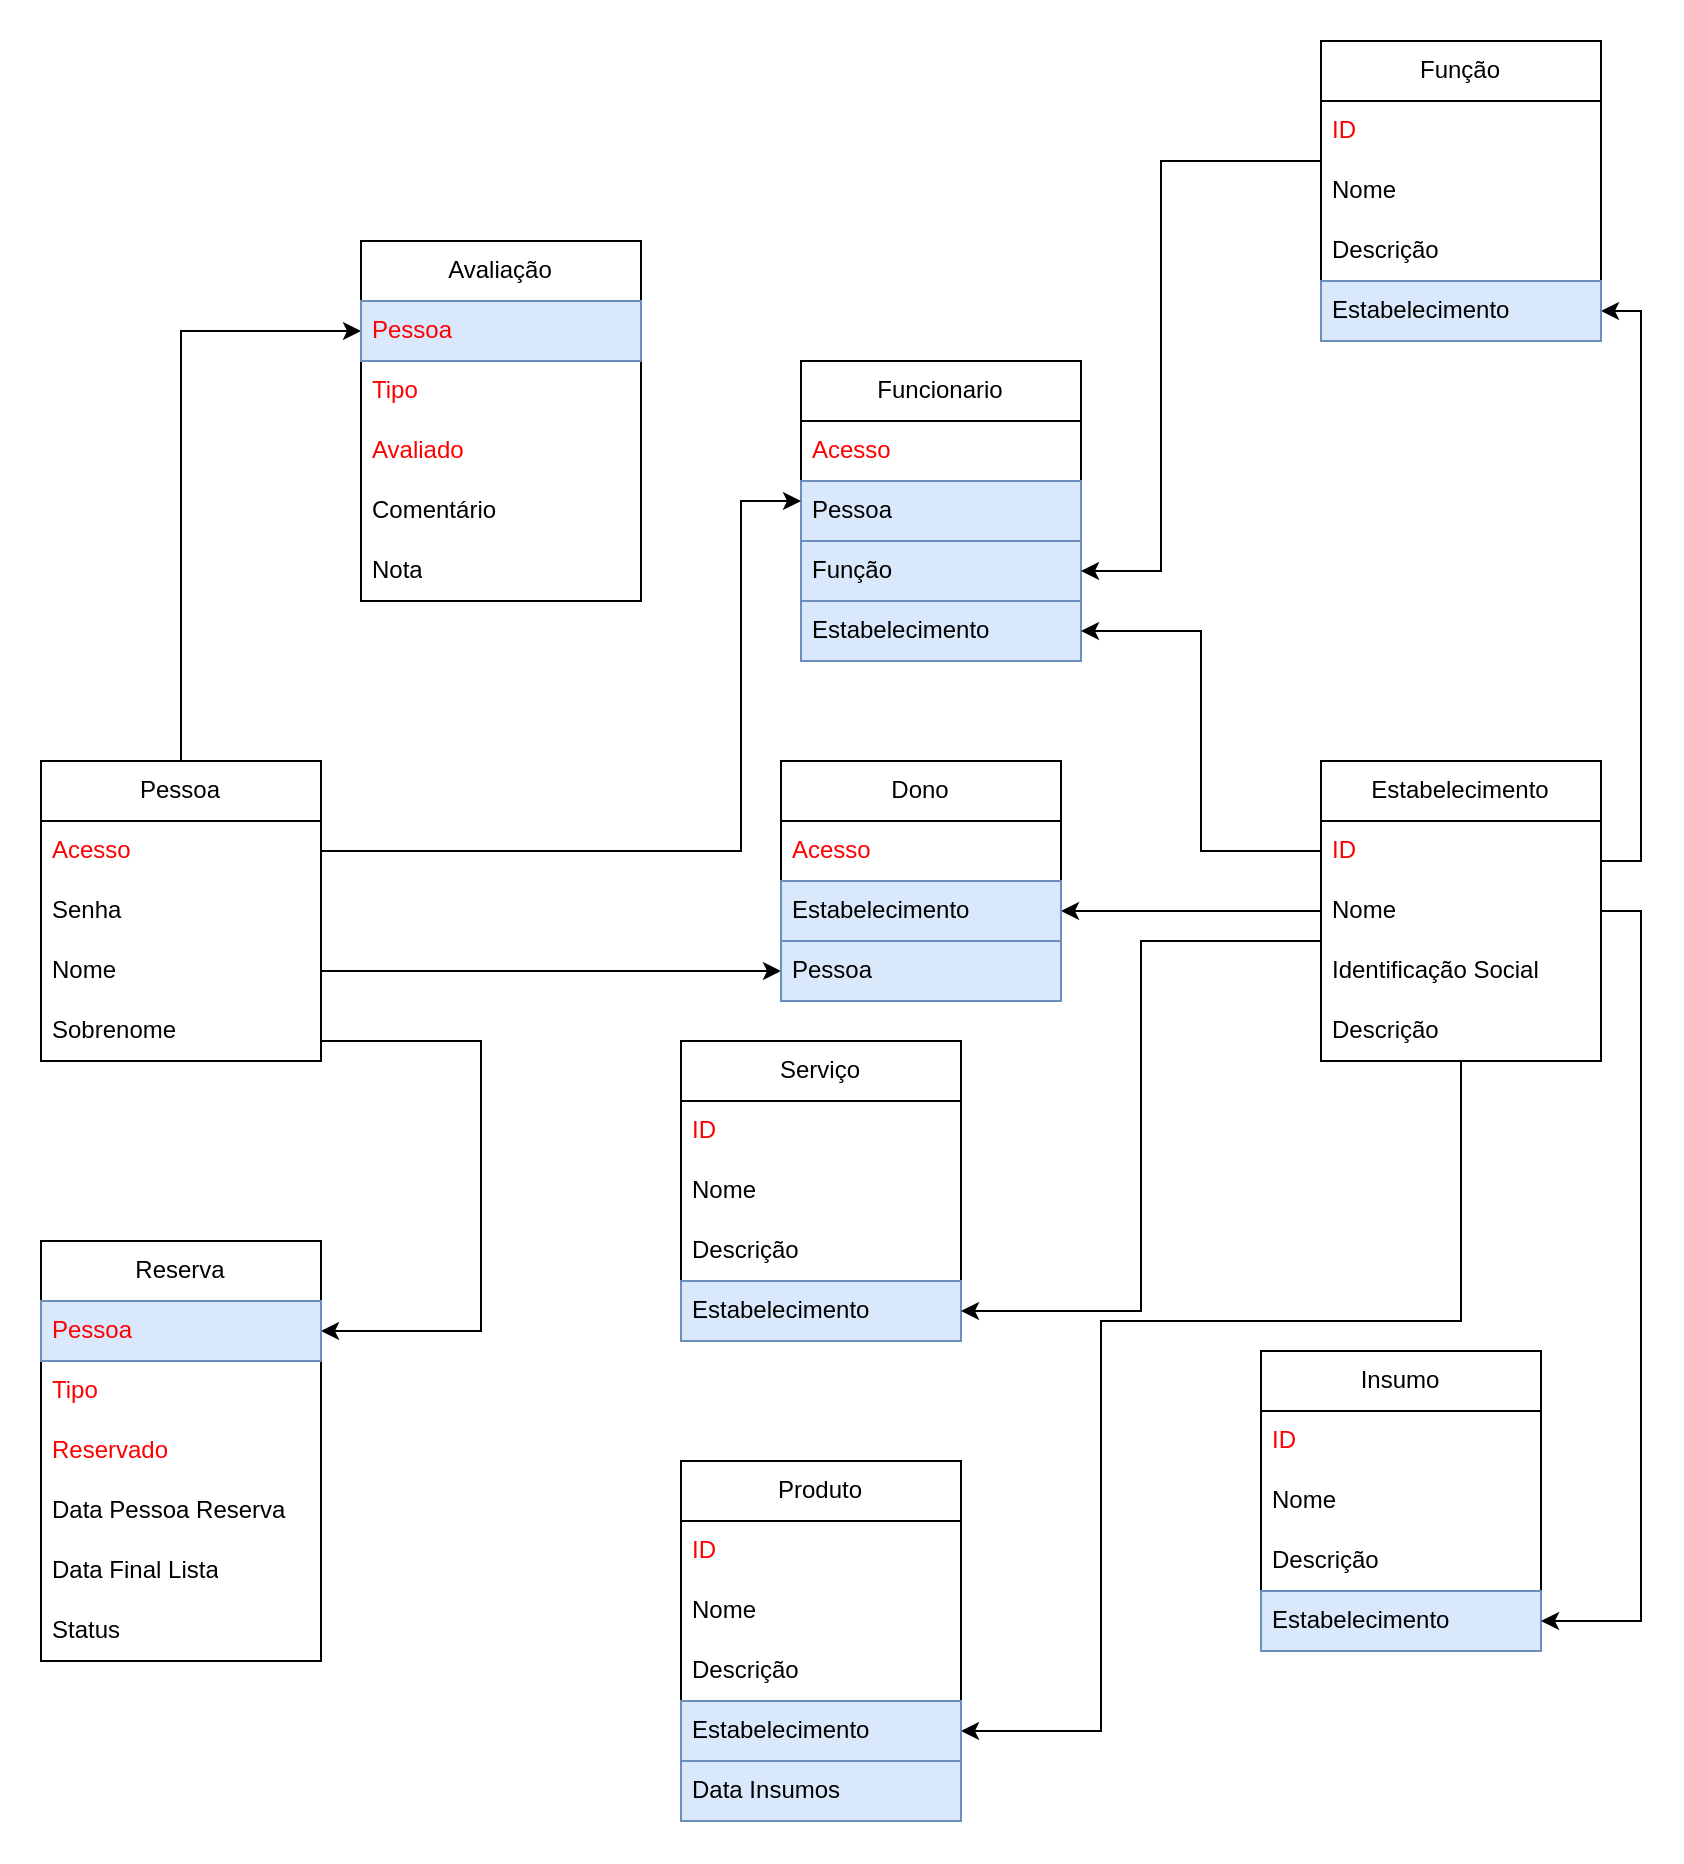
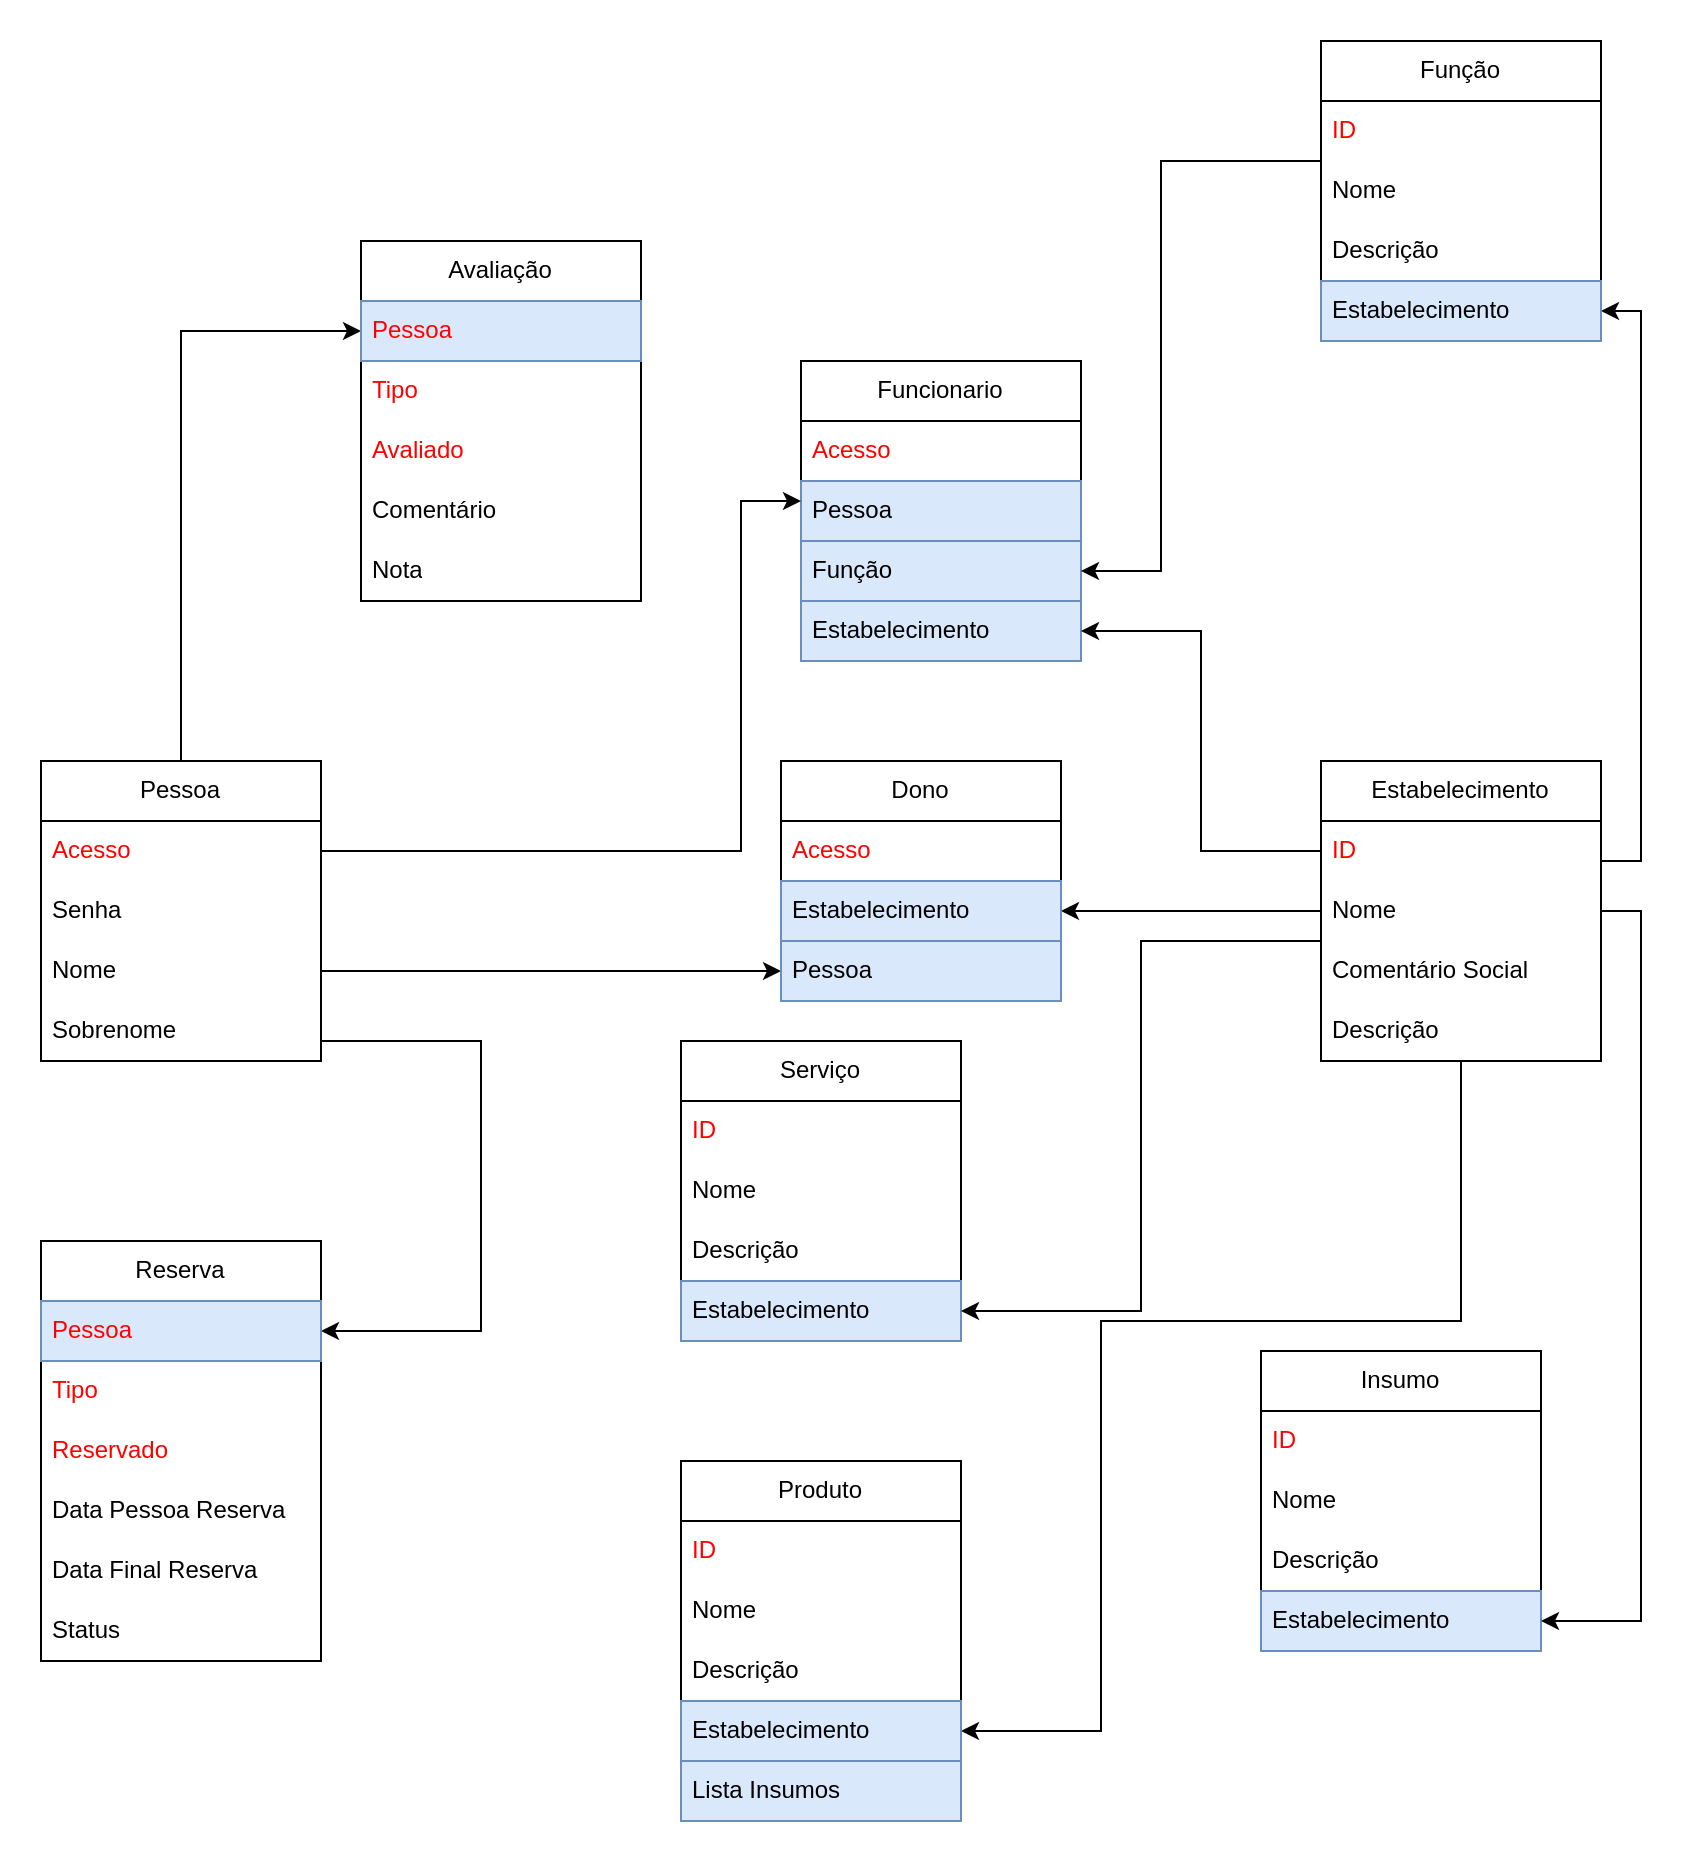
node "Identificação Social": label "Identificação Social" -> "Comentário Social"
node "Data Final Lista": label "Data Final Lista" -> "Data Final Reserva"
node "Data Insumos": label "Data Insumos" -> "Lista Insumos"
